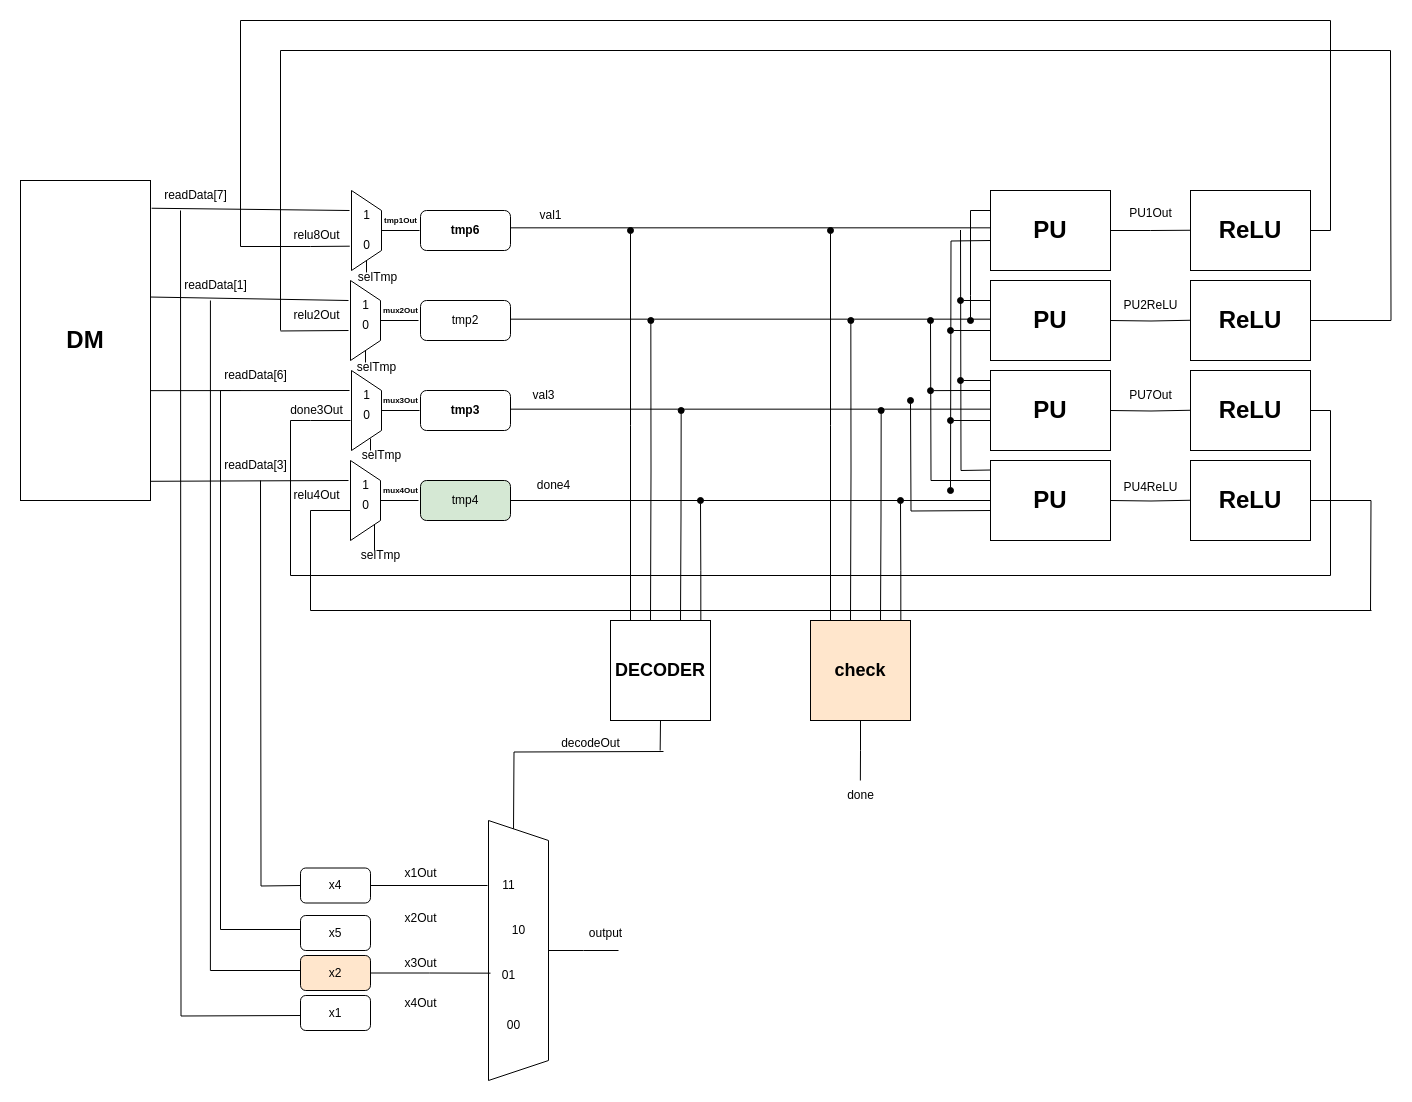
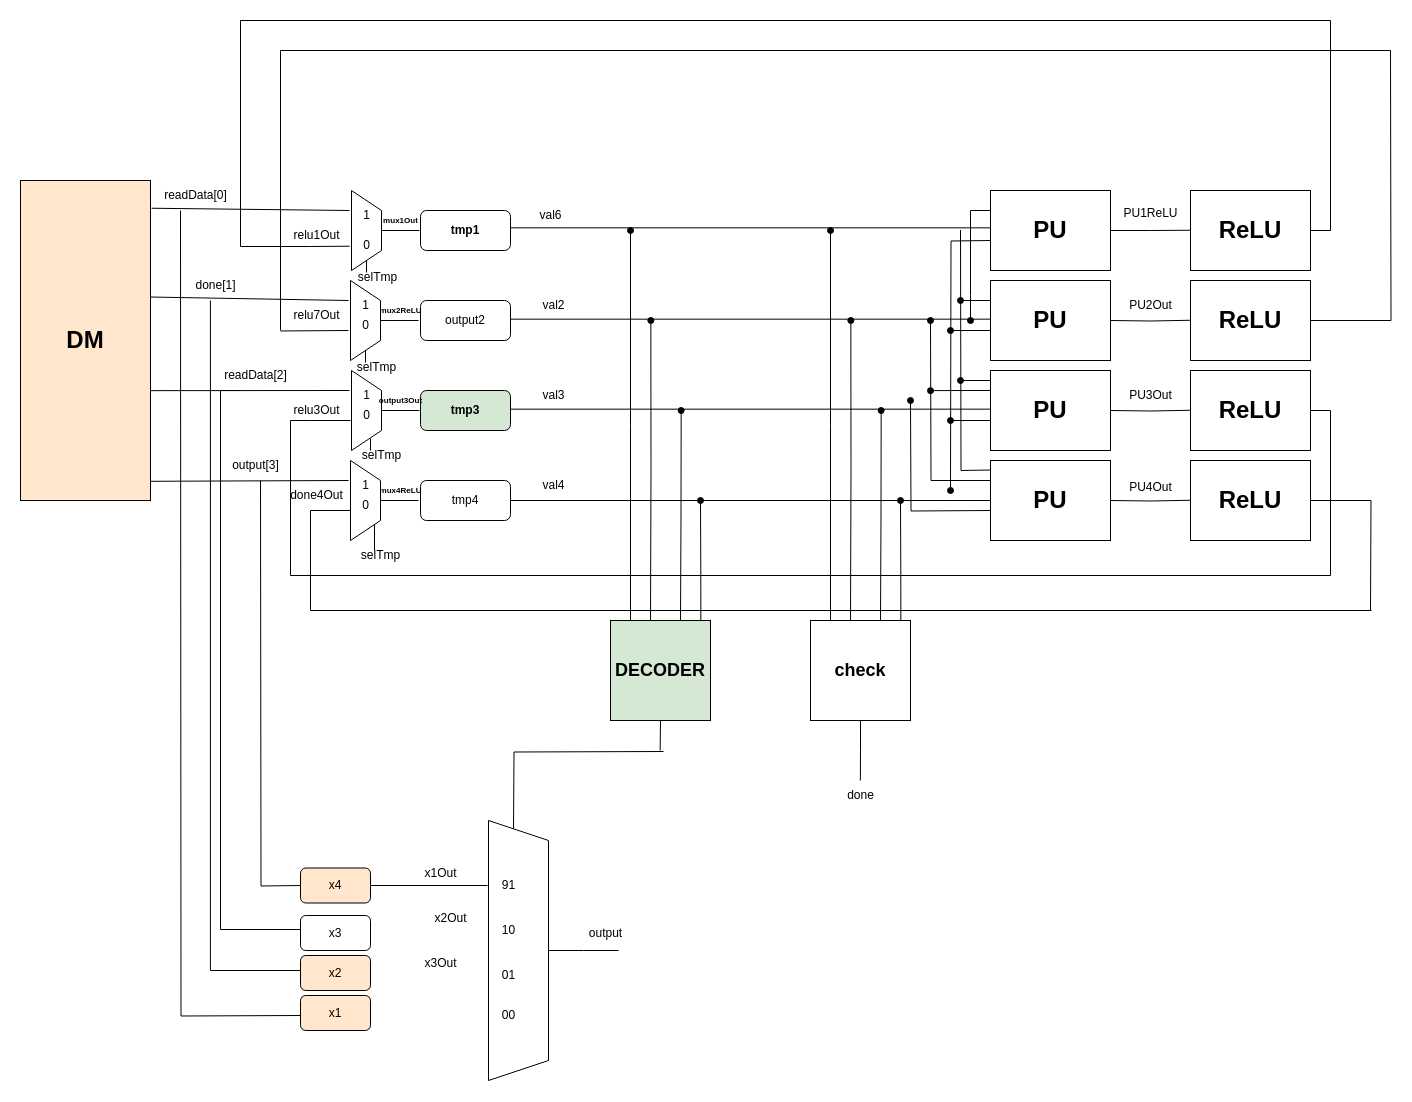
node "readData[7]": label "readData[7]" -> "readData[0]"
node "PU1Out": label "PU1Out" -> "PU1ReLU"
node "val1": label "val1" -> "val6"
node "tmp1Out": label "tmp1Out" -> "mux1Out"
node "tmp6": label "tmp6" -> "tmp1"
node "relu8Out": label "relu8Out" -> "relu1Out"
node "readData[1]": label "readData[1]" -> "done[1]"
node "val2": added
node "PU2ReLU": label "PU2ReLU" -> "PU2Out"
node "mux2Out": label "mux2Out" -> "mux2ReLU"
node "relu2Out": label "relu2Out" -> "relu7Out"
node "tmp2": label "tmp2" -> "output2"
node "DM": fillcolor #ffffff -> #ffe6cc
node "readData[6]": label "readData[6]" -> "readData[2]"
node "val3": moved (544, 396) -> (554, 396)
node "PU7Out": label "PU7Out" -> "PU3Out"
node "mux3Out": label "mux3Out" -> "output3Out"
node "done3Out": label "done3Out" -> "relu3Out"
node "tmp3": fillcolor #ffffff -> #d5e8d4
node "readData[3]": label "readData[3]" -> "output[3]"
node "done4": label "done4" -> "val4"
node "PU4ReLU": label "PU4ReLU" -> "PU4Out"
node "mux4Out": label "mux4Out" -> "mux4ReLU"
node "relu4Out": label "relu4Out" -> "done4Out"
node "tmp4": fillcolor #d5e8d4 -> #ffffff
node "DECODER": fillcolor #ffffff -> #d5e8d4
node "check": fillcolor #ffe6cc -> #ffffff
node "decodeOut": removed
node "x1Out": moved (421, 874) -> (441, 874)
node "x4": fillcolor #ffffff -> #ffe6cc
node "11": label "11" -> "91"
node "x2Out": moved (421, 918) -> (451, 918)
node "10": moved (519, 931) -> (509, 931)
node "x5": label "x5" -> "x3"
node "x3Out": moved (421, 964) -> (441, 964)
edge "x2" -- "01": removed
node "x4Out": removed
node "x1": fillcolor #ffffff -> #ffe6cc
node "00": moved (514, 1026) -> (509, 1016)
